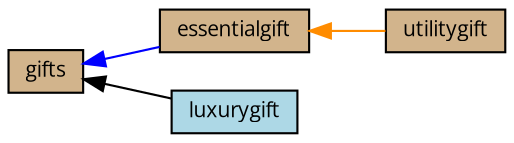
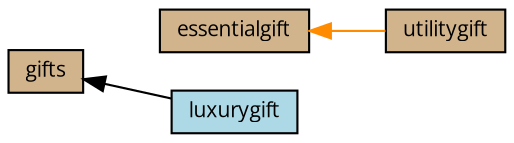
edge "essentialgift" -> "gifts": removed
